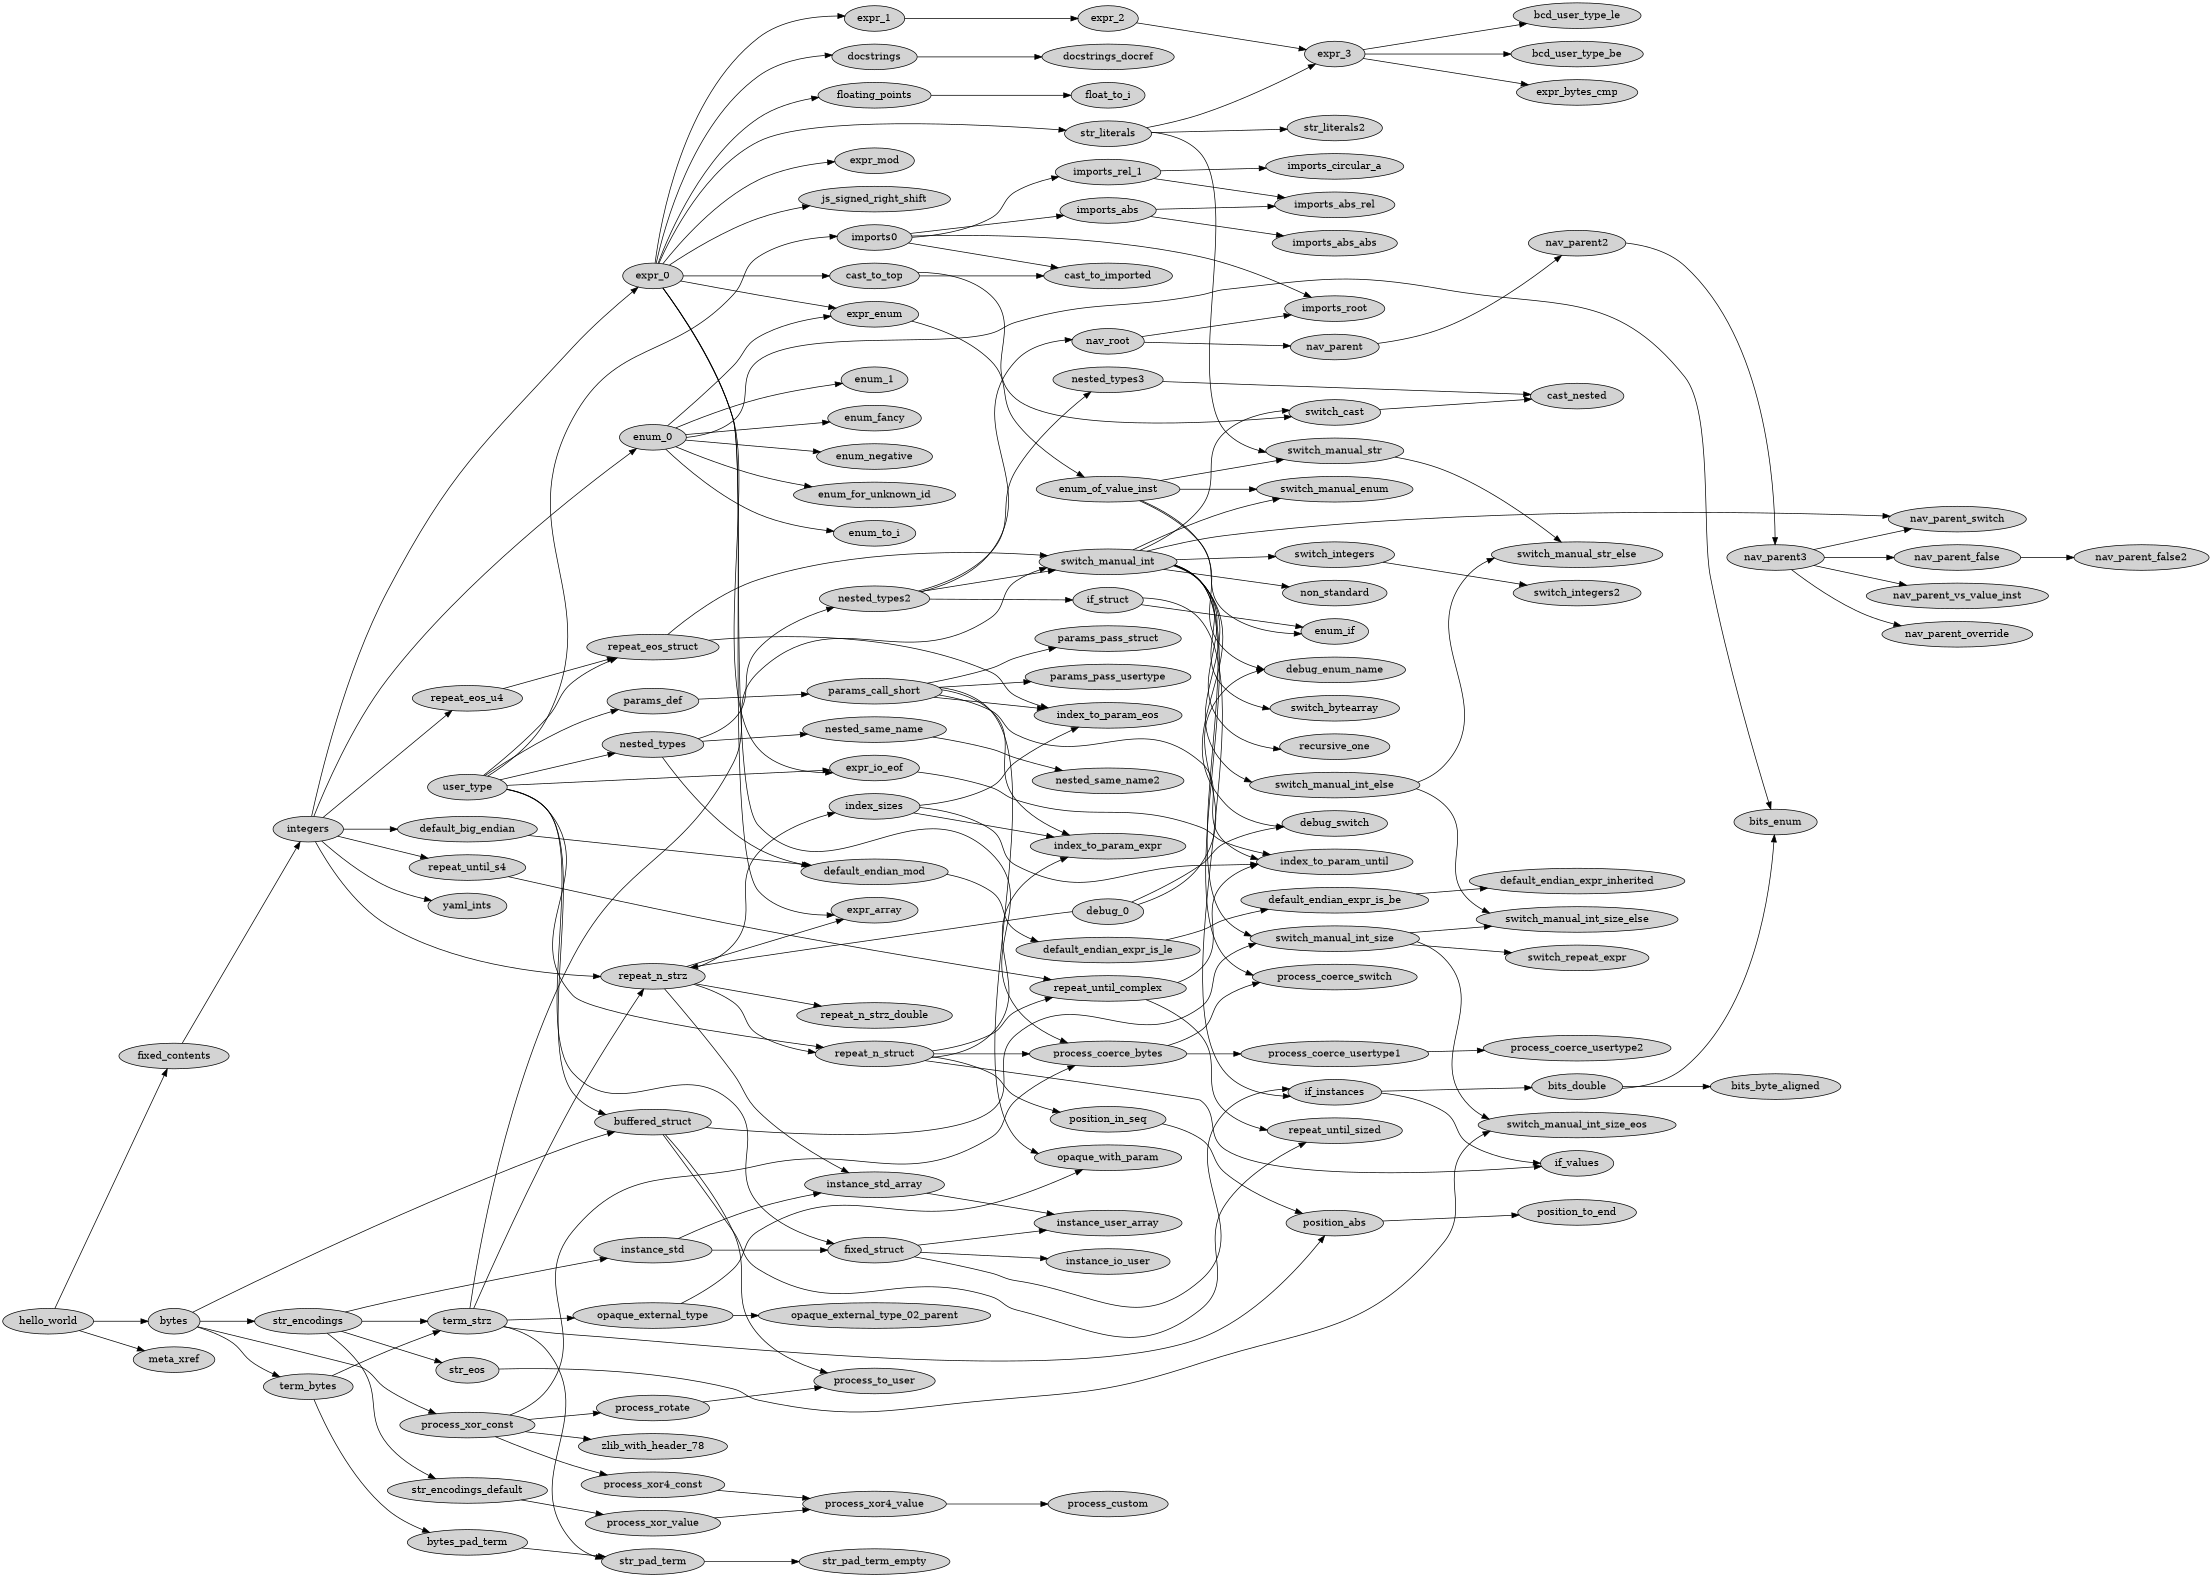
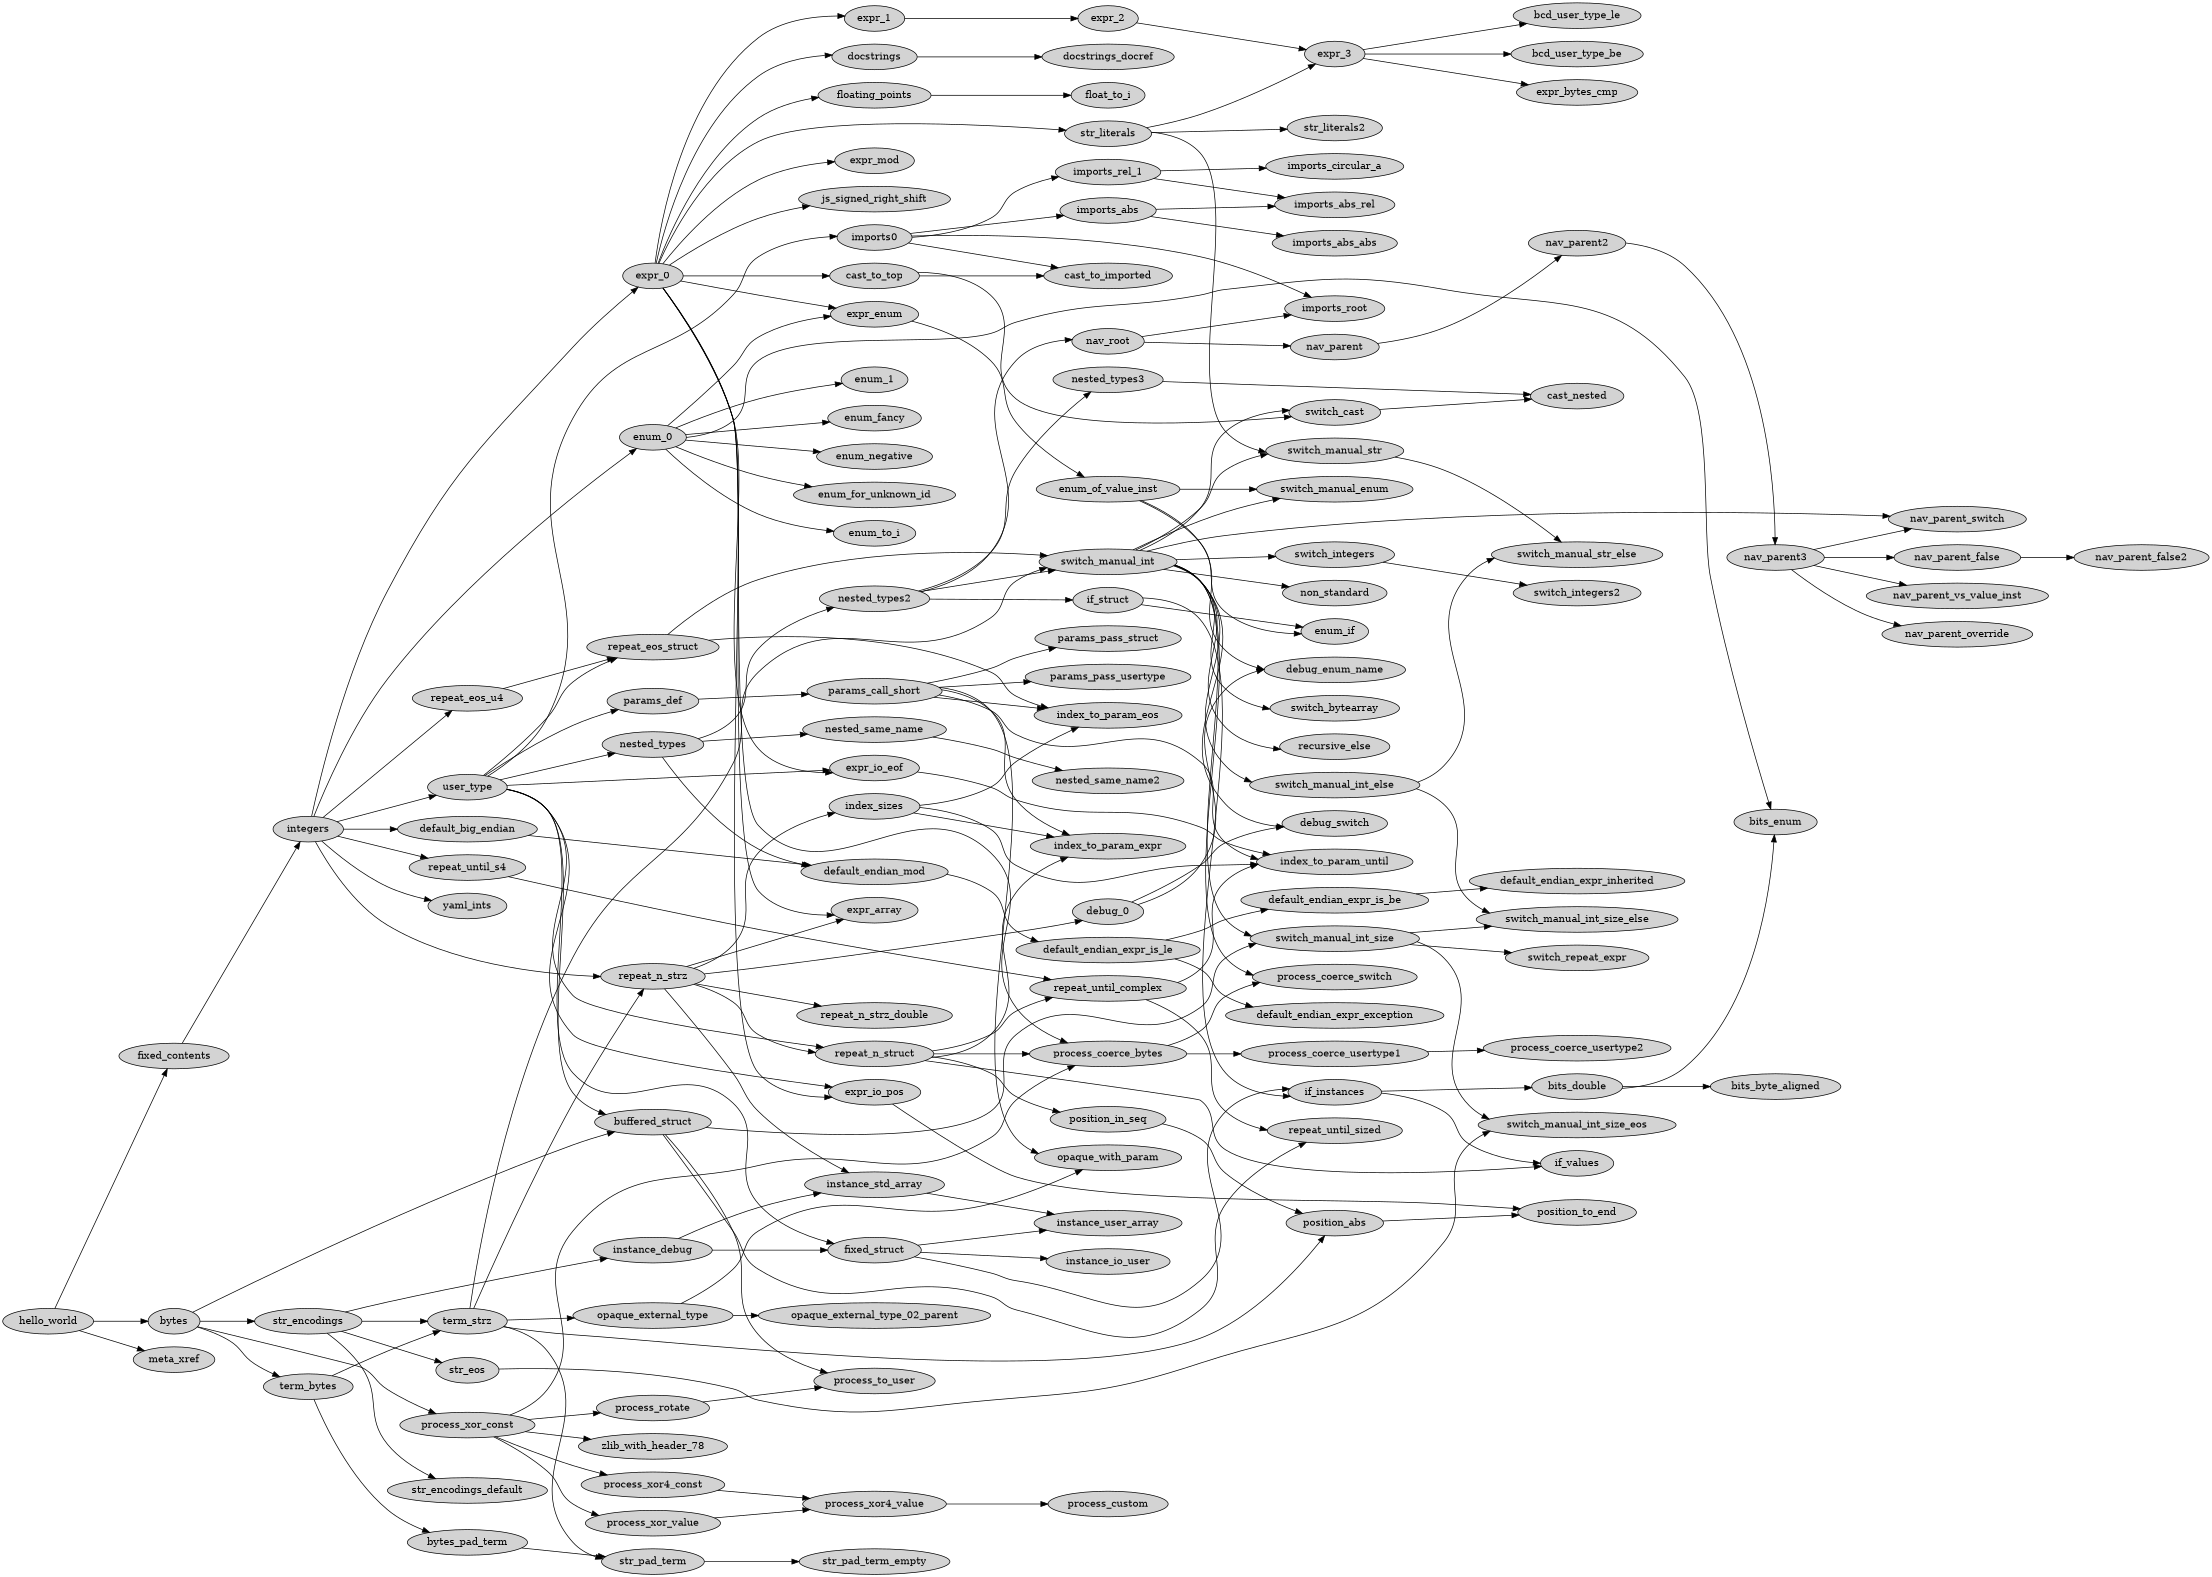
edge "enum_of_value_inst" -> "switch_manual_str": now "switch_manual_int" -> "switch_manual_str"
node "recursive_one": label "recursive_one" -> "recursive_else"
edge "integers" -> "user_type": added
edge "debug_0" -> "repeat_n_strz": reversed
node "default_endian_expr_exception": added
node "expr_io_pos": added
node "instance_std": label "instance_std" -> "instance_debug"
edge "str_encodings_default" -> "process_xor_value": now "process_xor_const" -> "process_xor_value"
